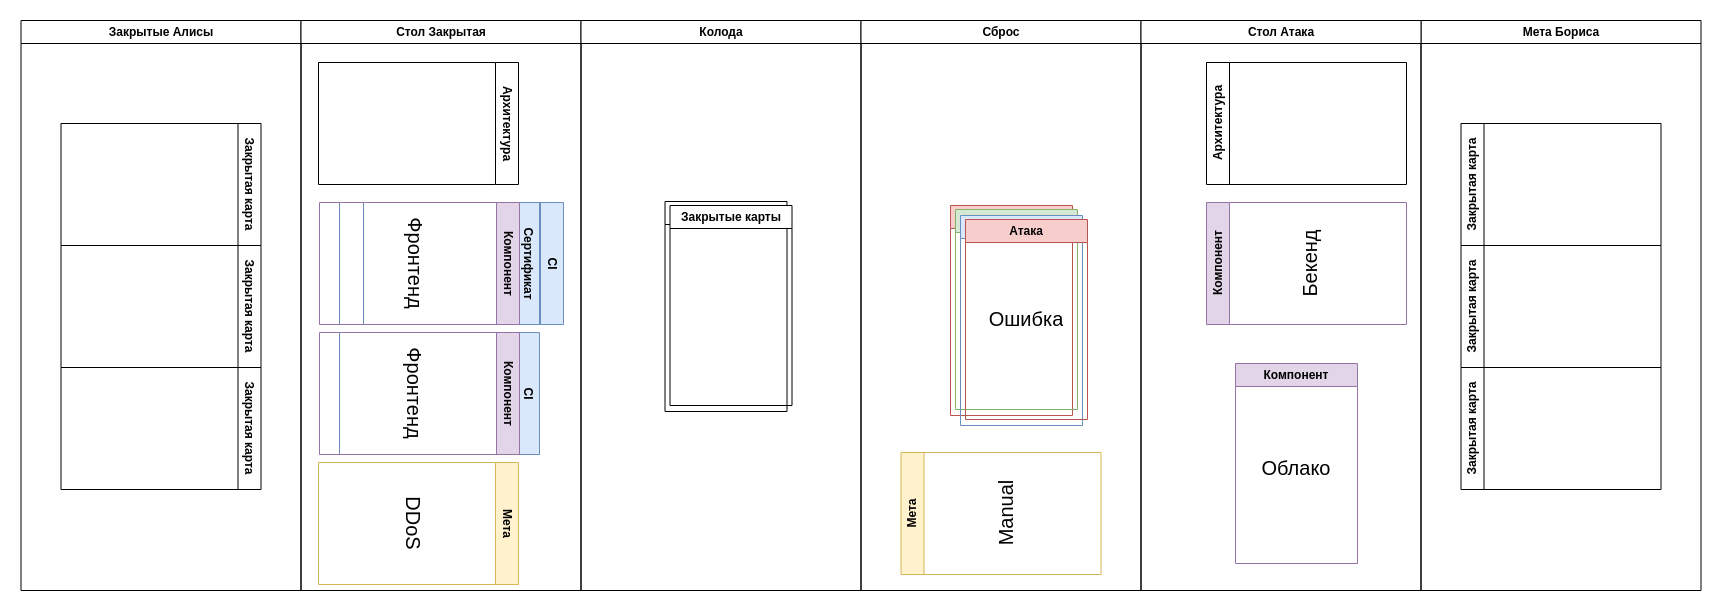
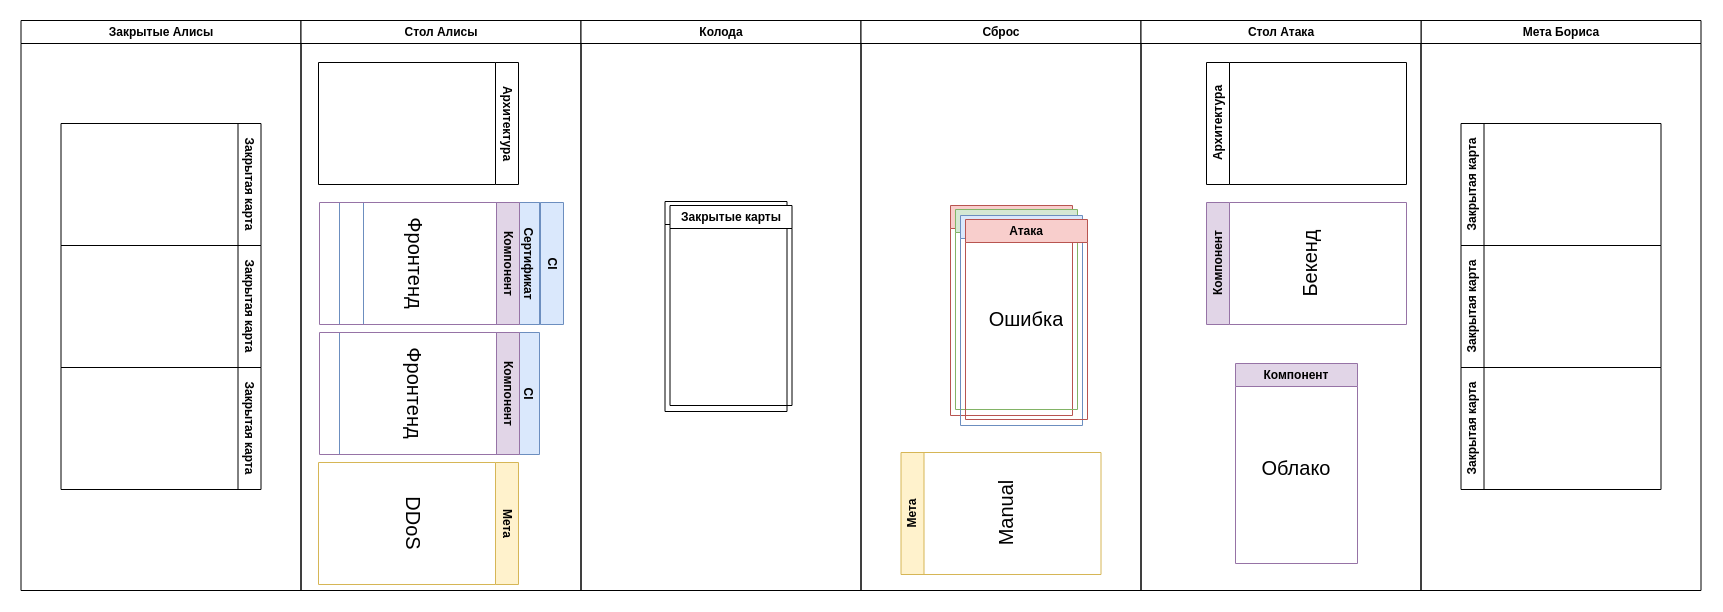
node "Стол Закрытая": label "Стол Закрытая" -> "Стол Алисы"
